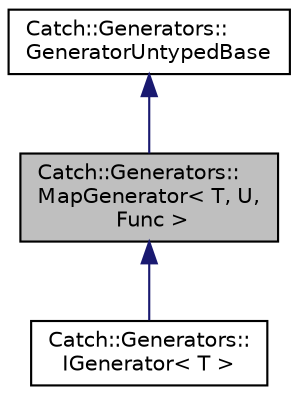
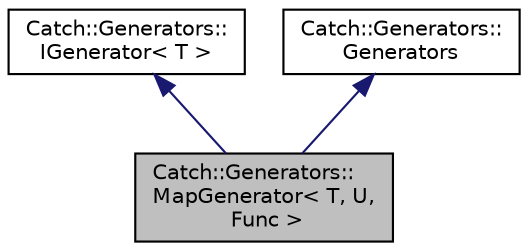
node "Catch::Generators:: GeneratorUntypedBase": label "Catch::Generators:: GeneratorUntypedBase" -> "Catch::Generators:: Generators"
edge "Catch::Generators:: IGenerator< T >" -> "Catch::Generators:: MapGenerator< T, U, Func >": reversed
